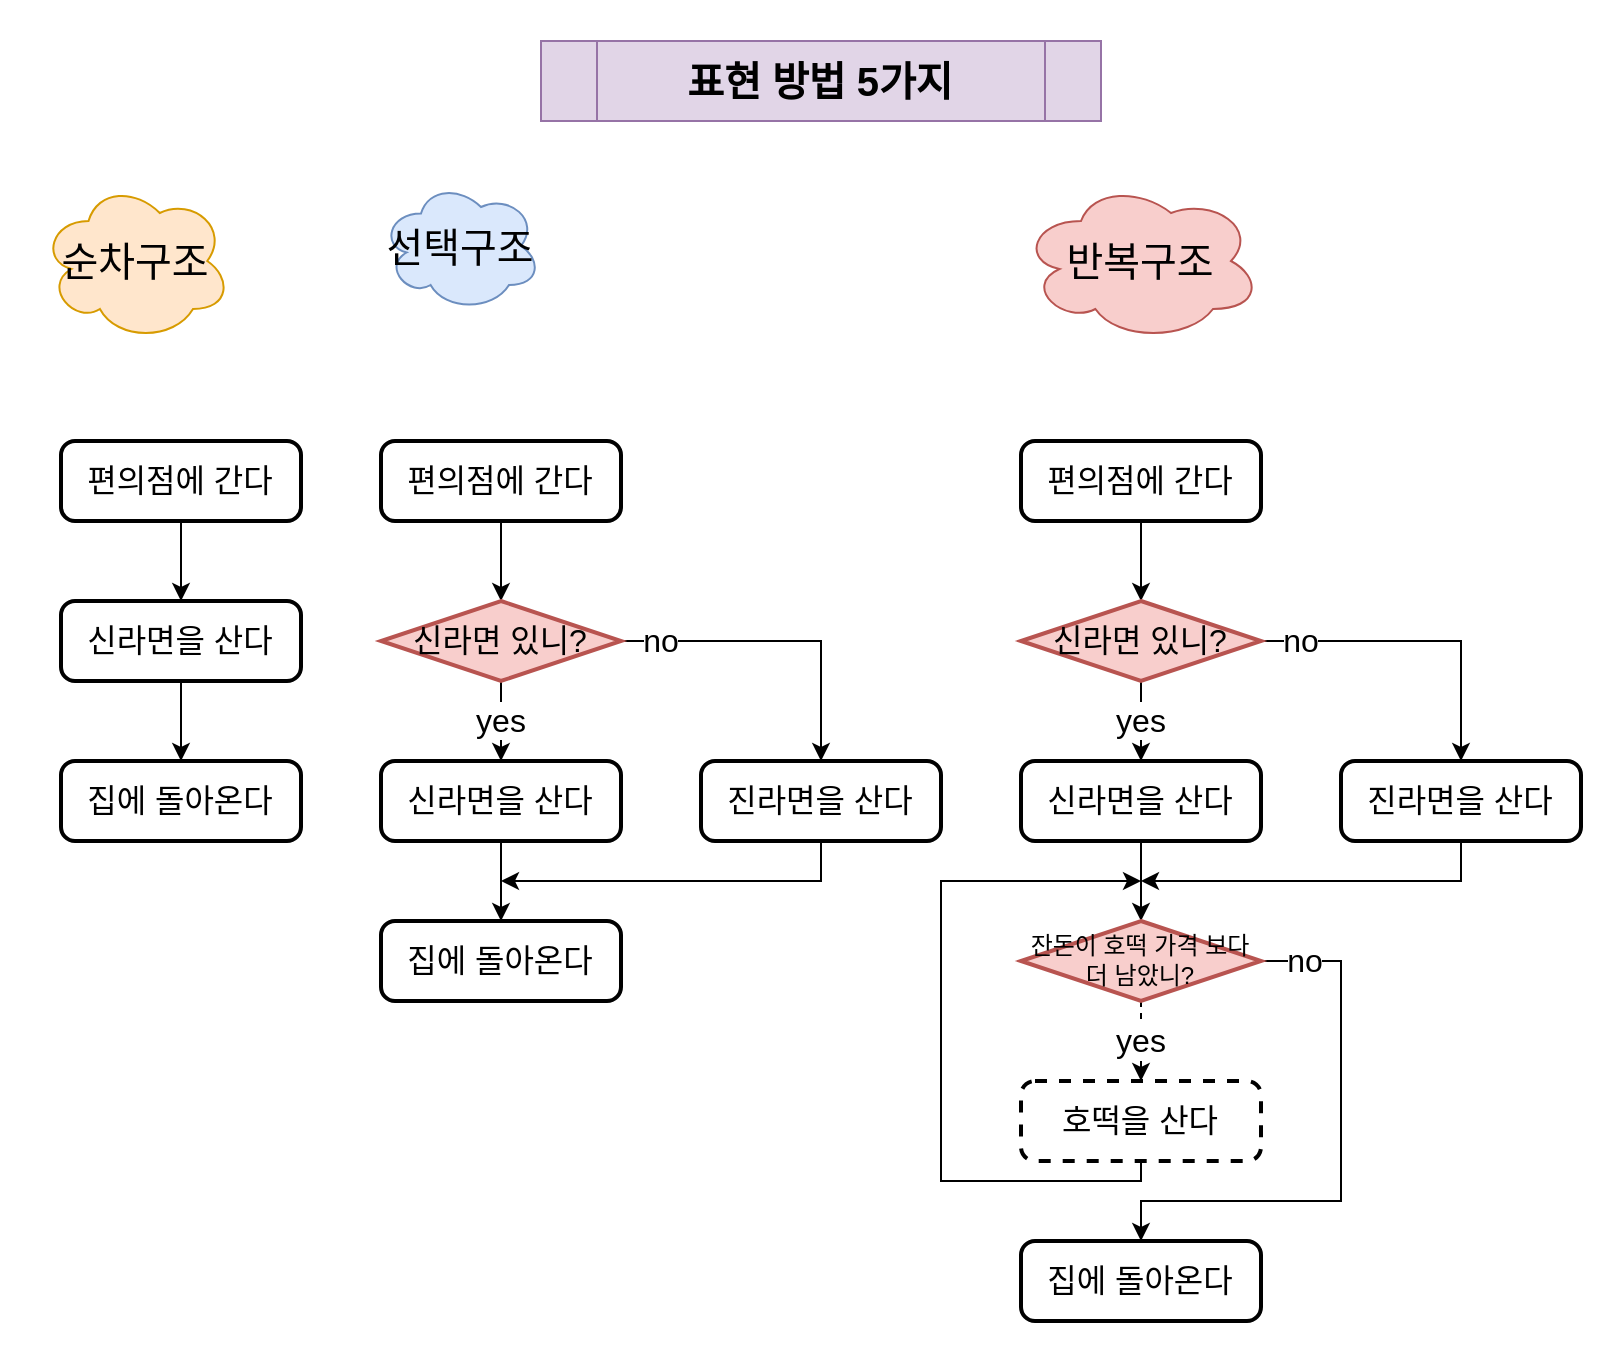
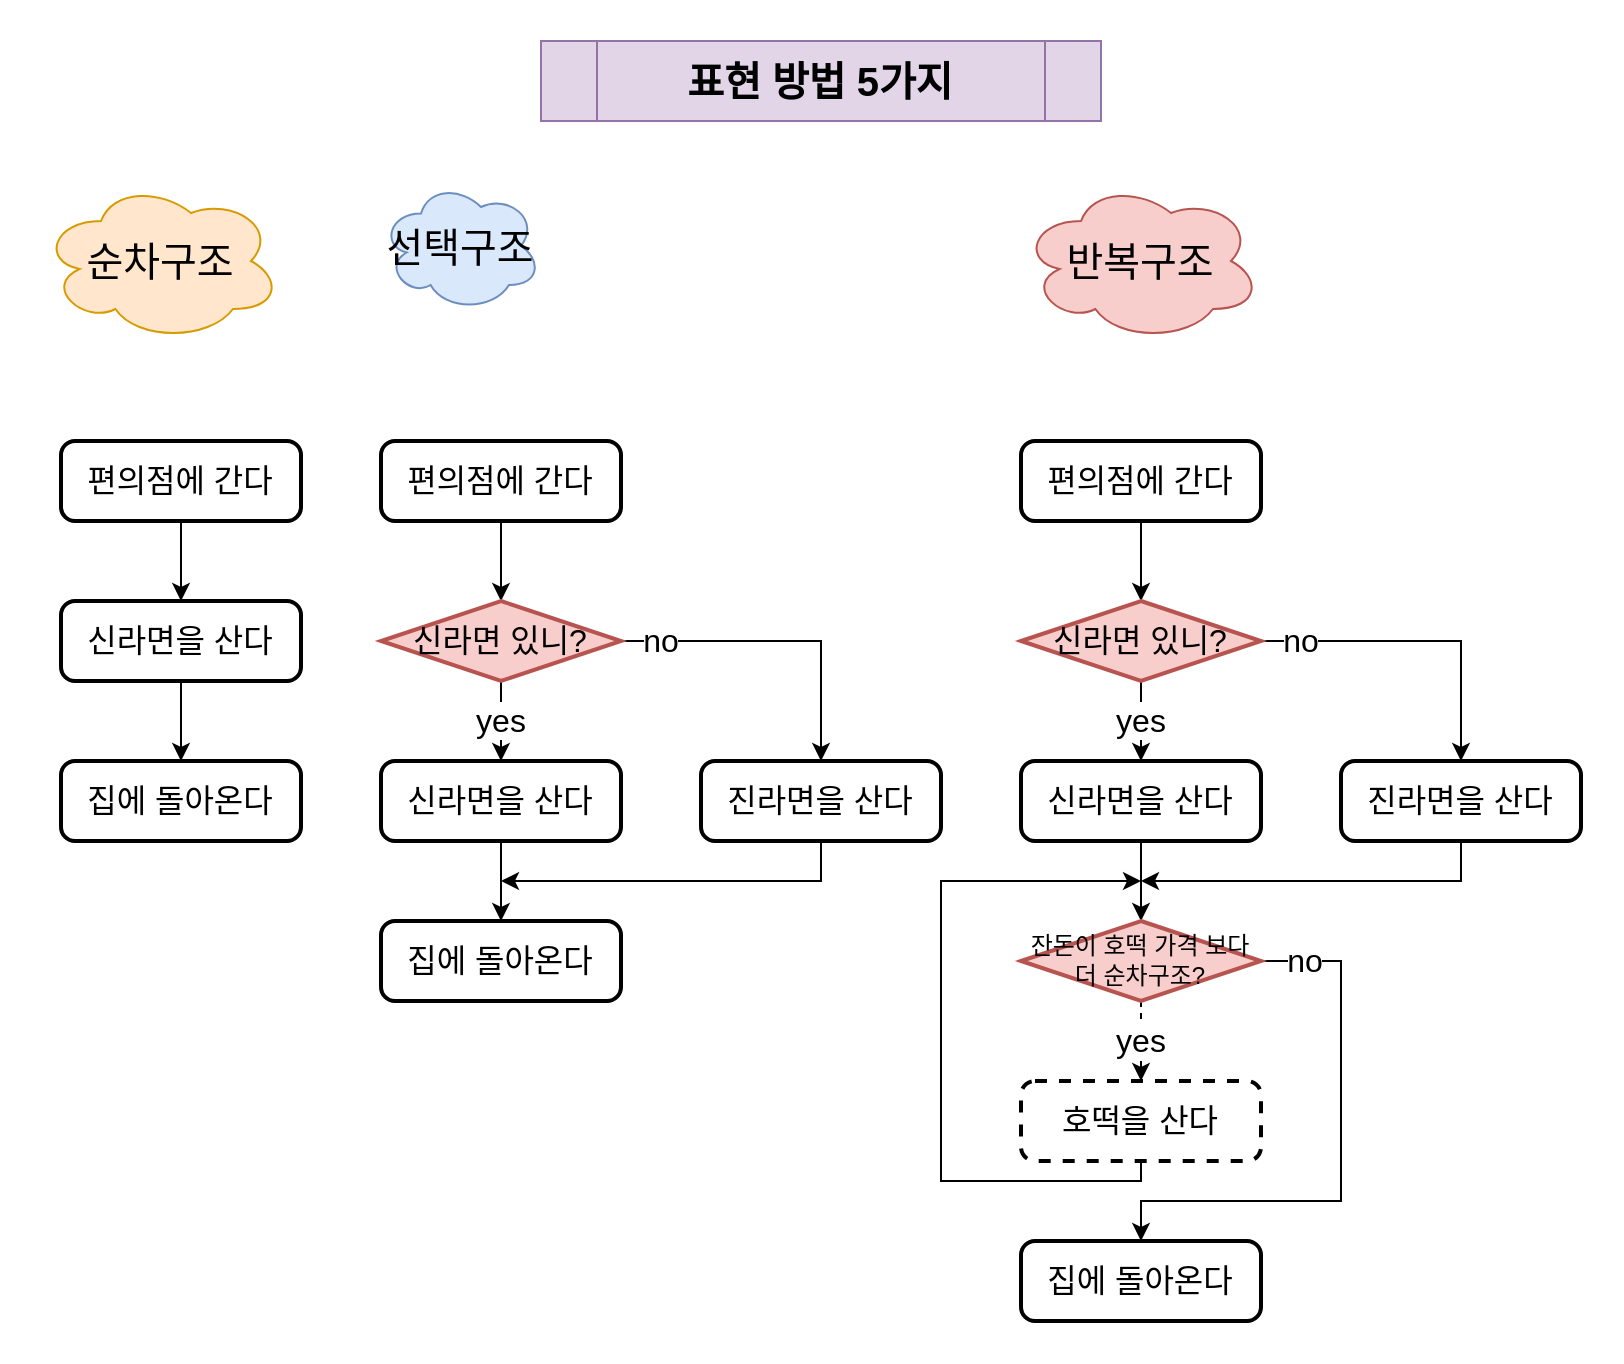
node "순차구조": size 190x160 -> 240x160
node "잔돈이 호떡 가격 보다 더 남았니?": label "잔돈이 호떡 가격 보다 더 남았니?" -> "잔돈이 호떡 가격 보다 더 순차구조?"
